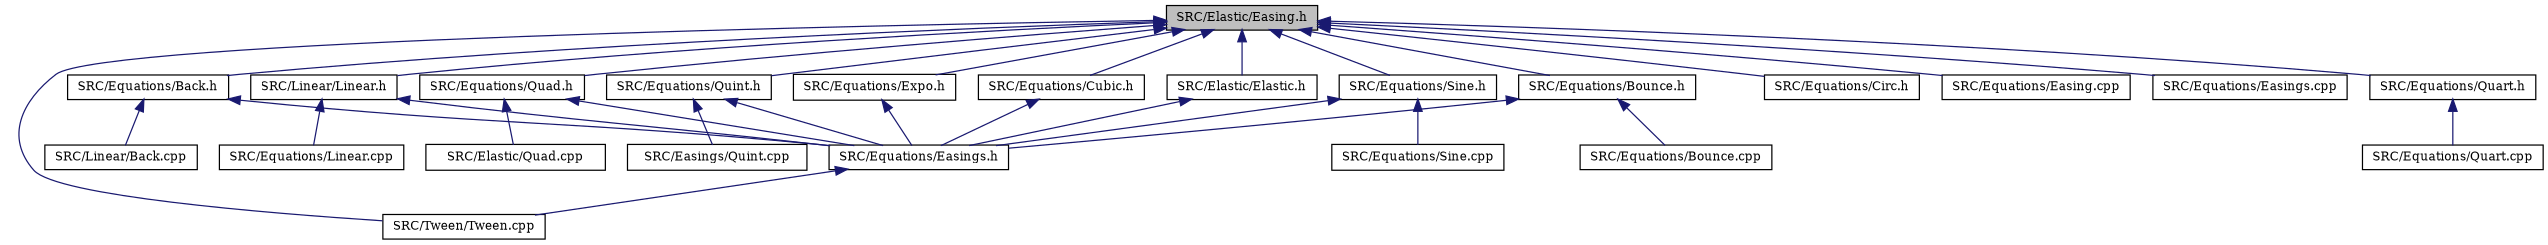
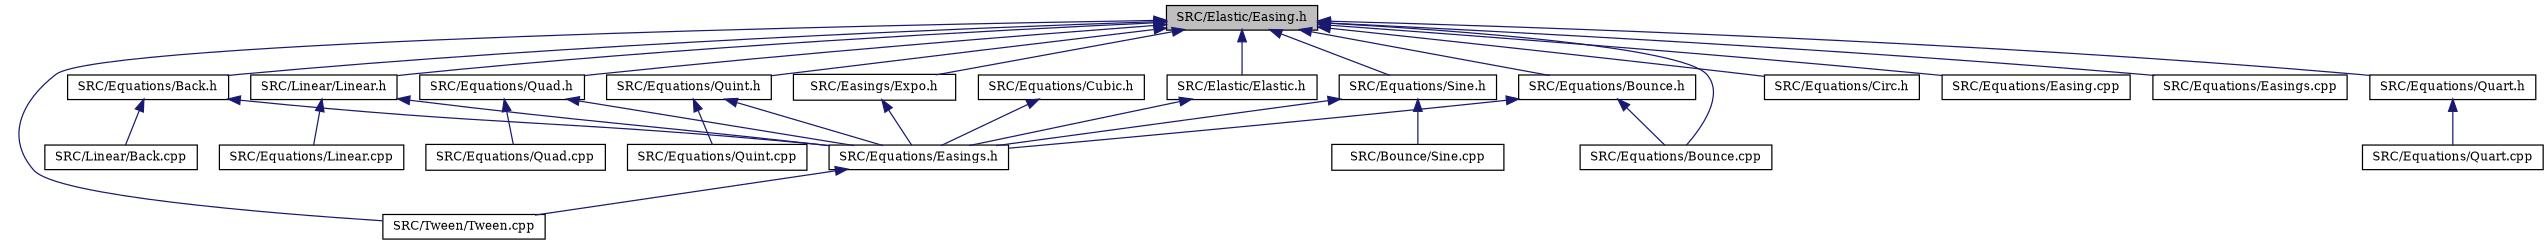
edge "SRC/Equations/Cubic.h" -> "SRC/Elastic/Easing.h": now "SRC/Equations/Bounce.cpp" -> "SRC/Elastic/Easing.h"
node "SRC/Equations/Expo.h": label "SRC/Equations/Expo.h" -> "SRC/Easings/Expo.h"
node "SRC/Elastic/Quad.cpp": label "SRC/Elastic/Quad.cpp" -> "SRC/Equations/Quad.cpp"
node "SRC/Easings/Quint.cpp": label "SRC/Easings/Quint.cpp" -> "SRC/Equations/Quint.cpp"
node "SRC/Equations/Sine.cpp": label "SRC/Equations/Sine.cpp" -> "SRC/Bounce/Sine.cpp"
